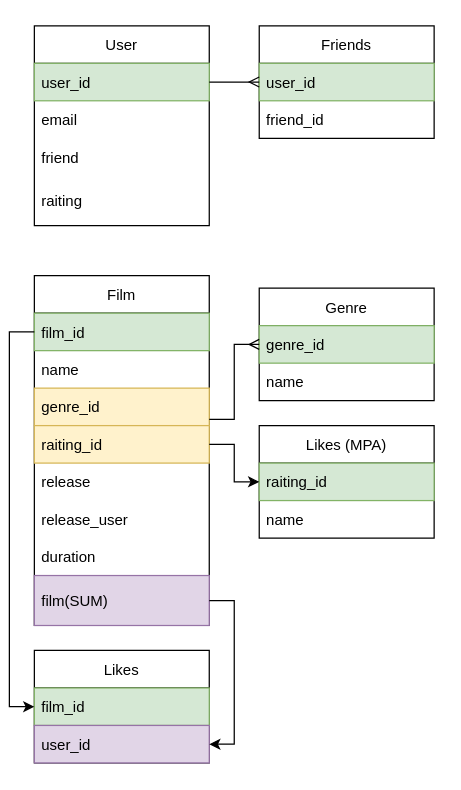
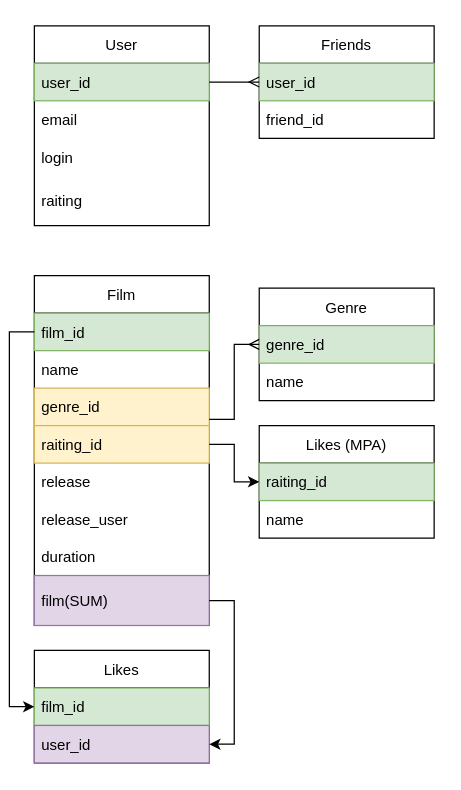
node "friend": label "friend" -> "login"
